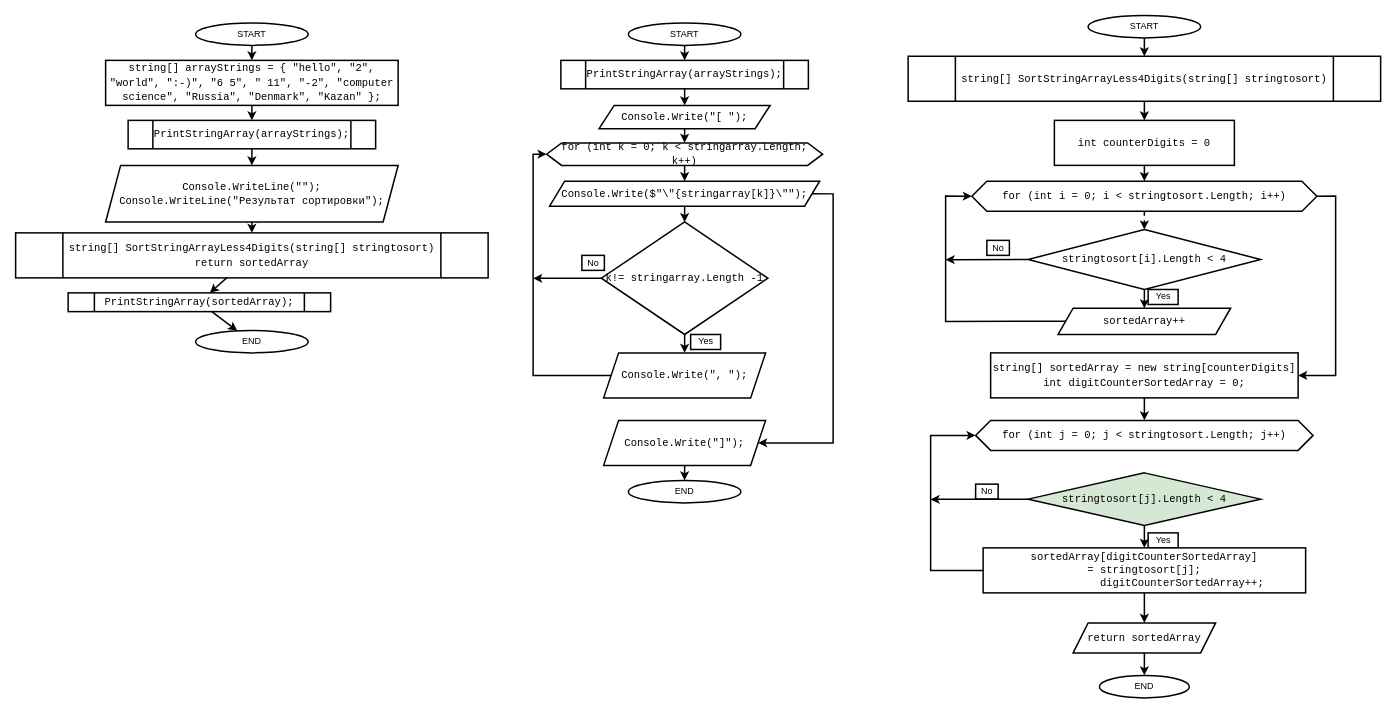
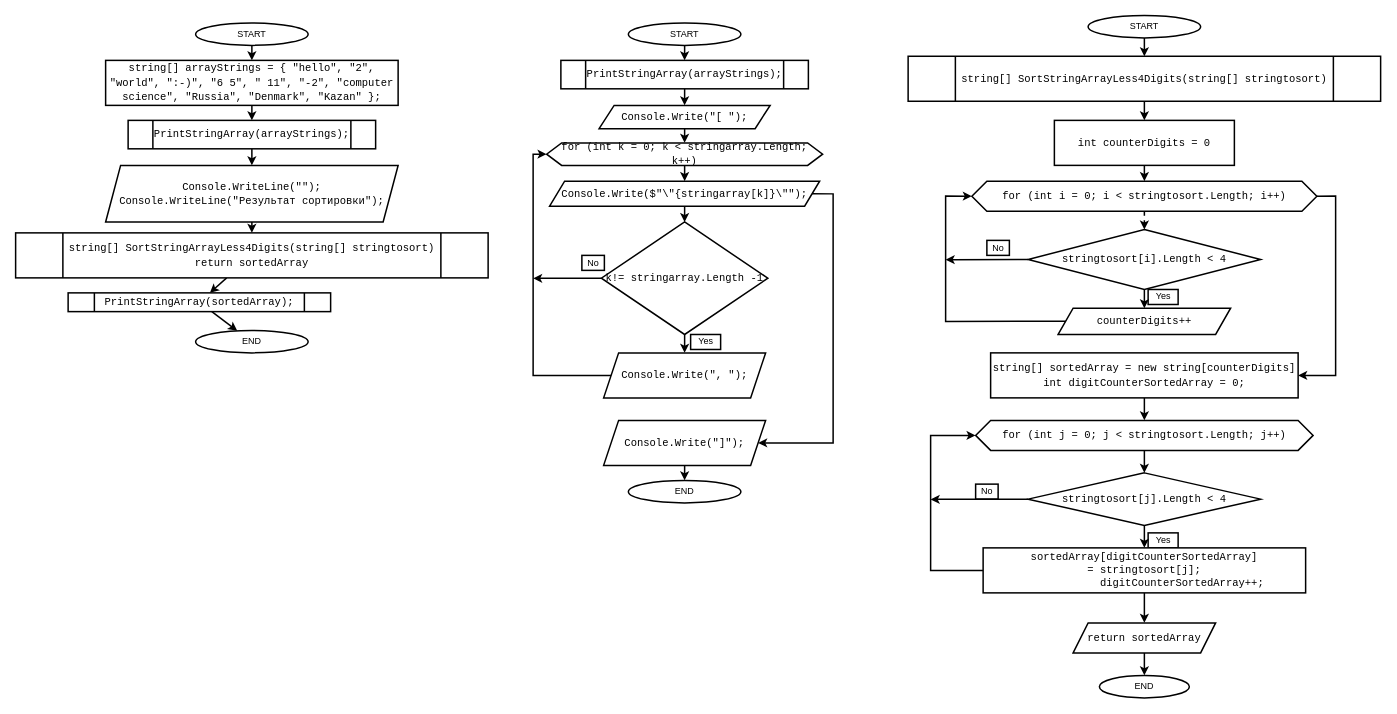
node "sortedArray++": label "sortedArray++" -> "counterDigits++"
edge "for (int j = 0; j < stringtosort.Length; j++)" -> "stringtosort[j].Length < 4": added
node "stringtosort[j].Length < 4": fillcolor #d5e8d4 -> #ffffff
